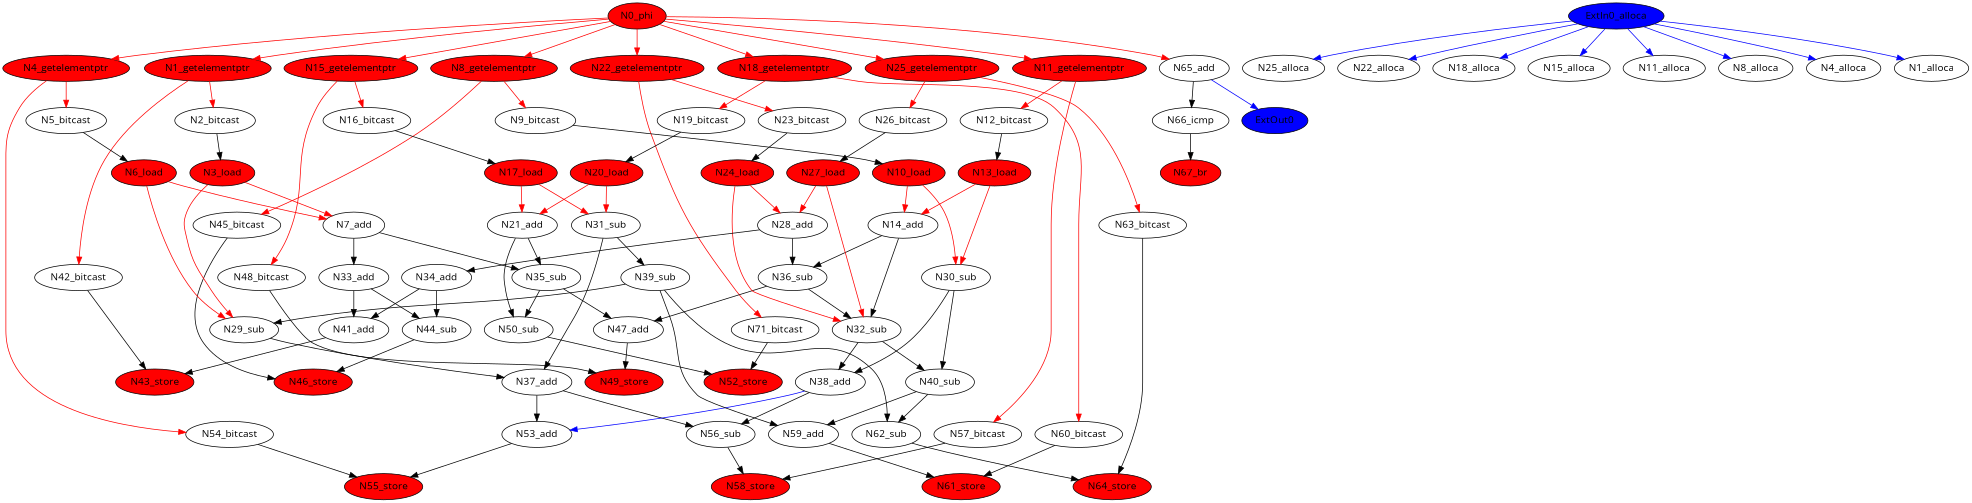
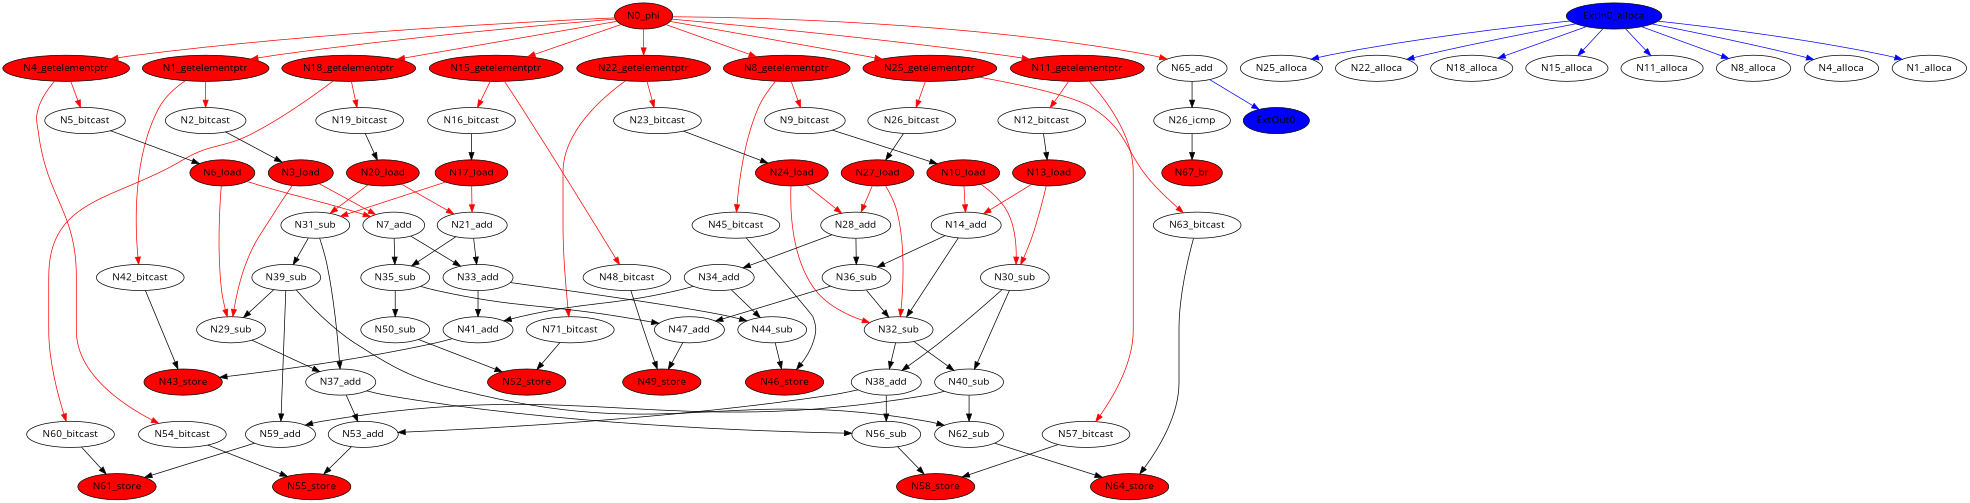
node "N66_icmp": label "N66_icmp" -> "N26_icmp"
edge "N21_add" -> "N50_sub": now "N21_add" -> "N33_add"
edge "N38_add" -> "N53_add": color blue -> black
